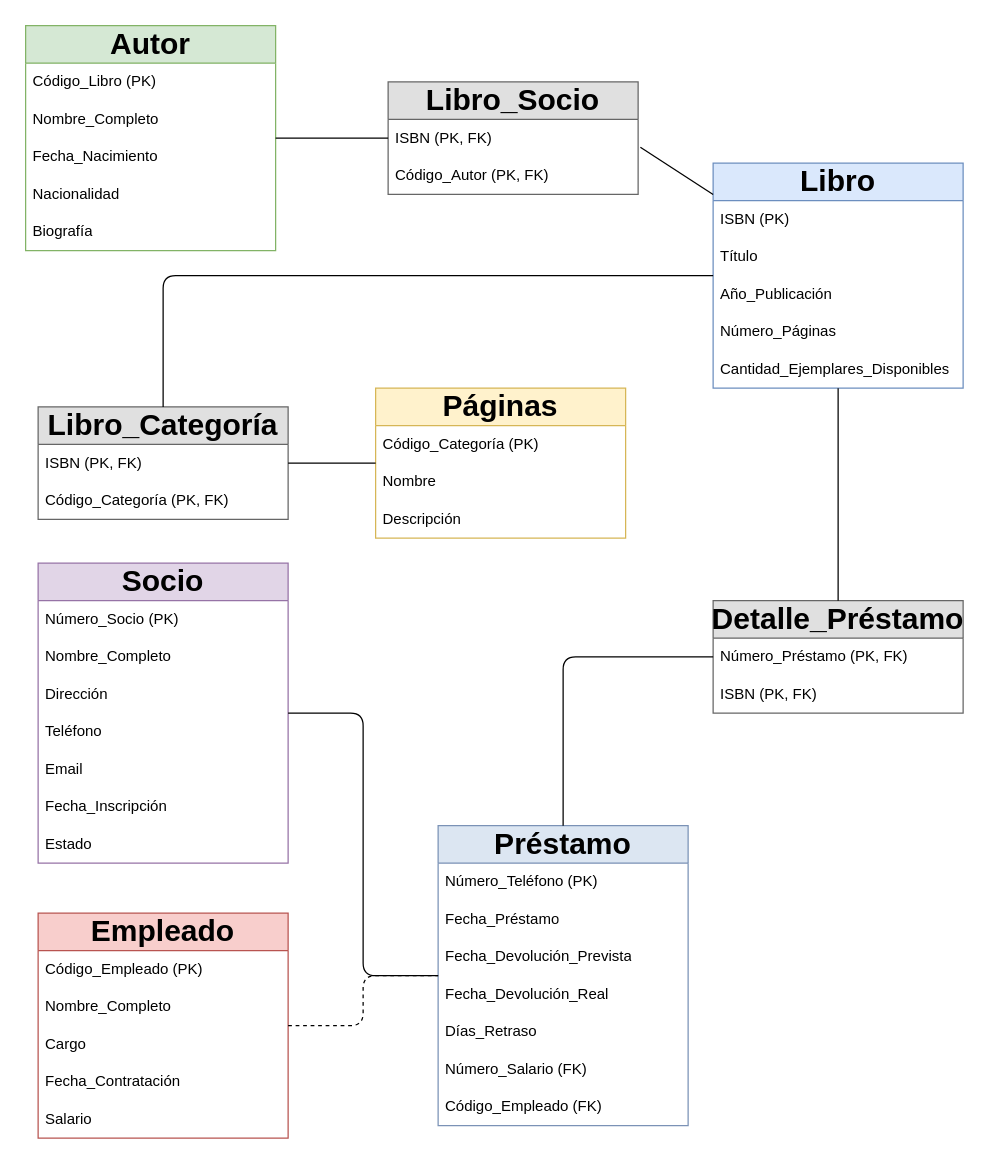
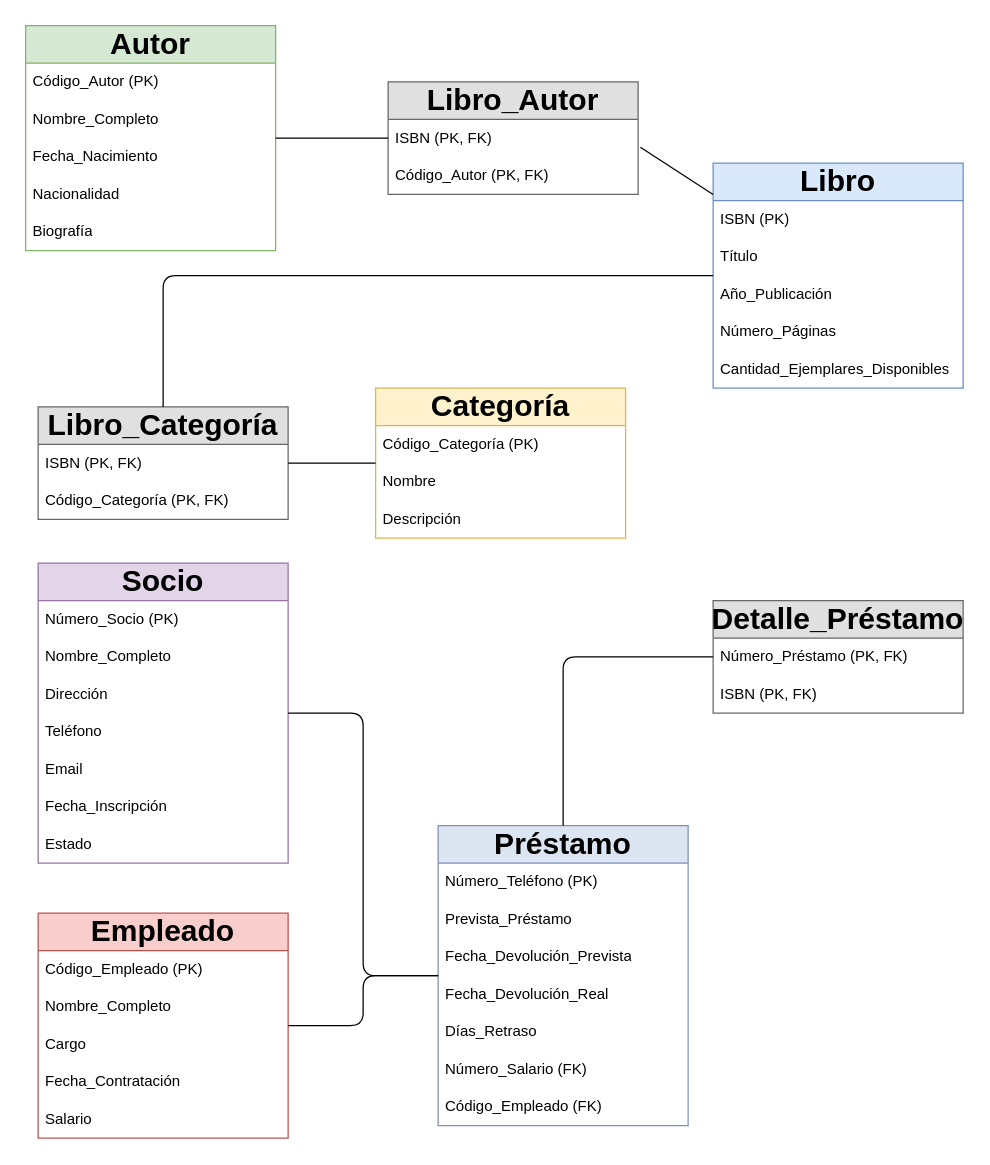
node "Código_Libro (PK)": label "Código_Libro (PK)" -> "Código_Autor (PK)"
node "Libro_Socio": label "Libro_Socio" -> "Libro_Autor"
node "Páginas": label "Páginas" -> "Categoría"
edge "Libro" -- "Detalle_Préstamo": removed
node "Fecha_Préstamo": label "Fecha_Préstamo" -> "Prevista_Préstamo"
edge "Préstamo" -- "Empleado": style dashed -> solid
